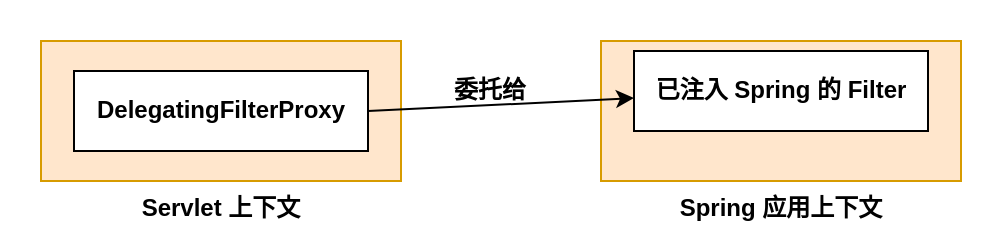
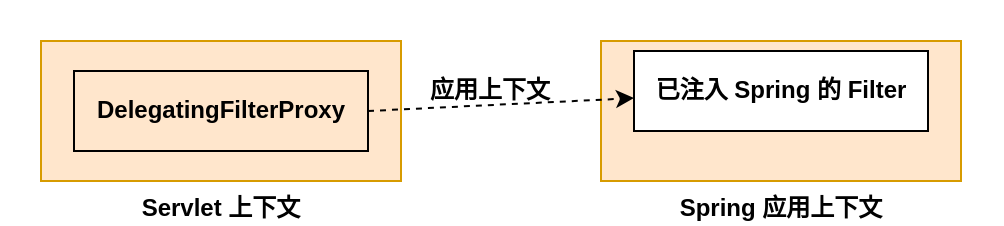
node "委托给": label "委托给" -> "应用上下文"
edge "DelegatingFilterProxy" -> "已注入 Spring 的 Filter": style solid -> dashed
node "DelegatingFilterProxy": fillcolor #ffffff -> #ffe6cc
